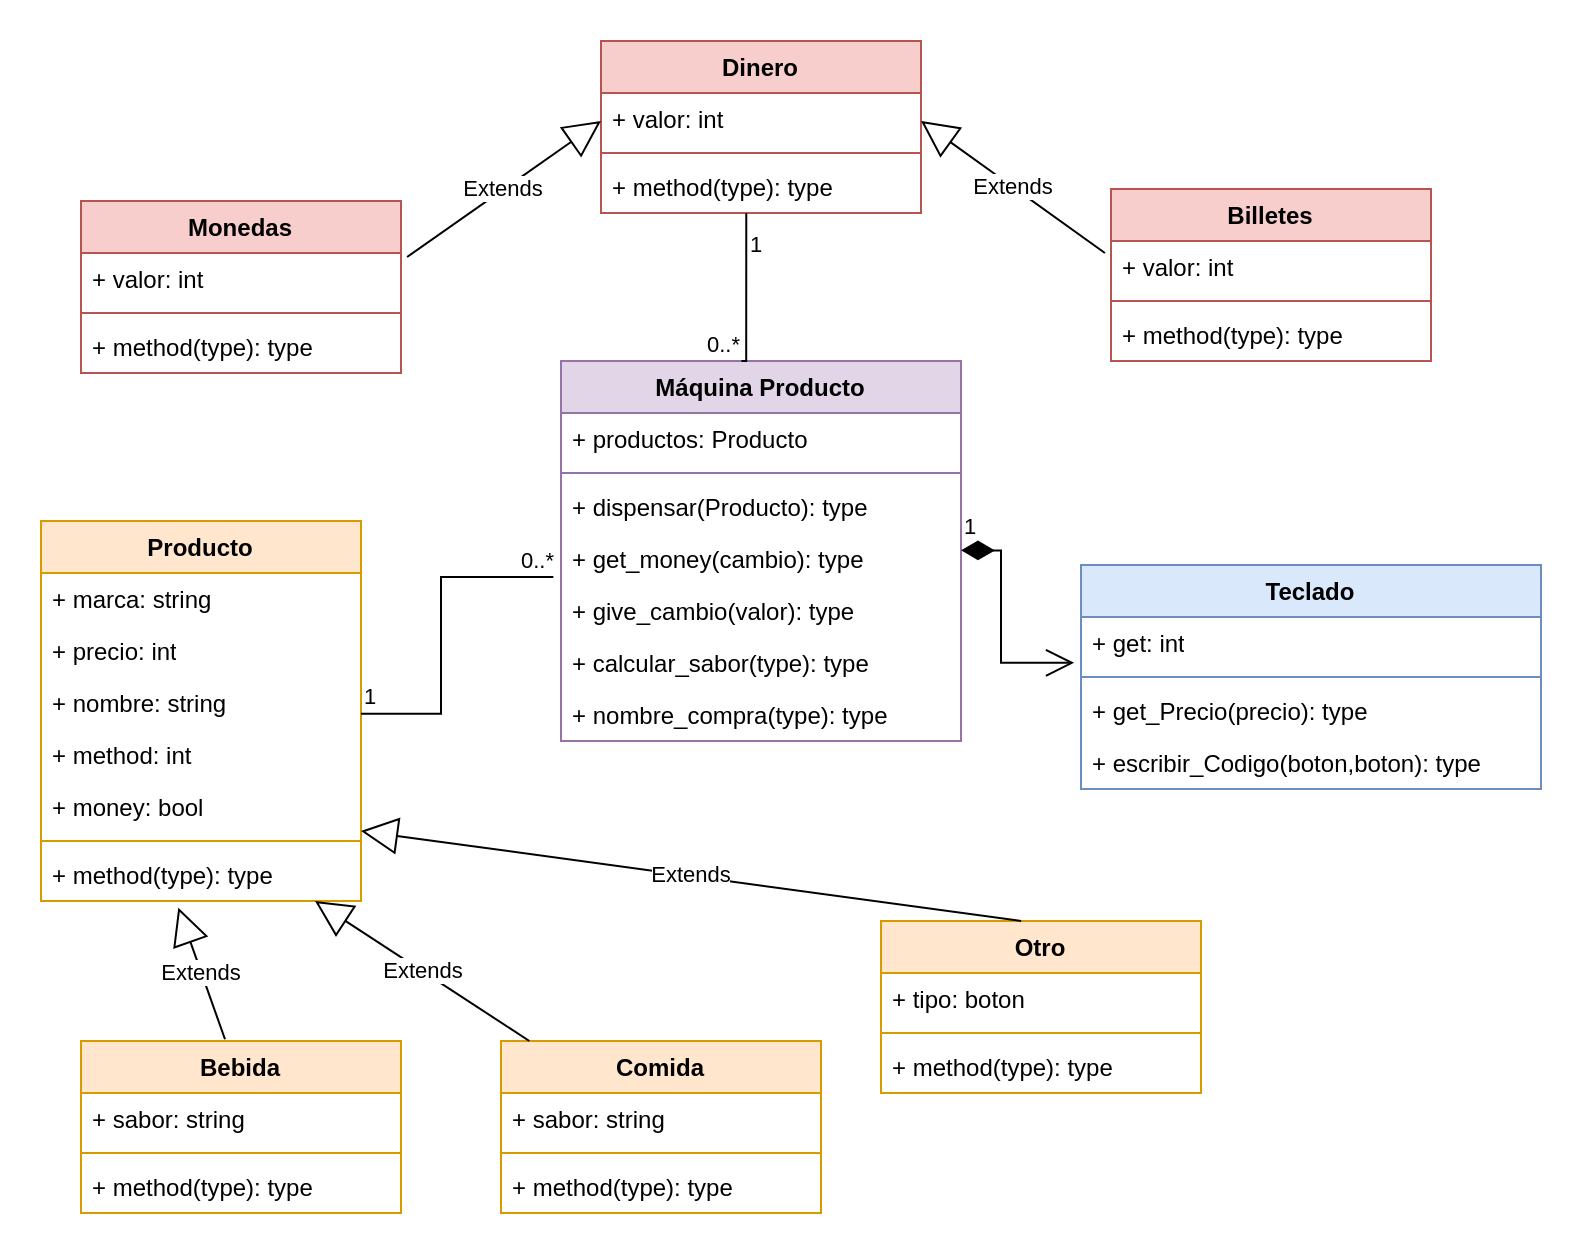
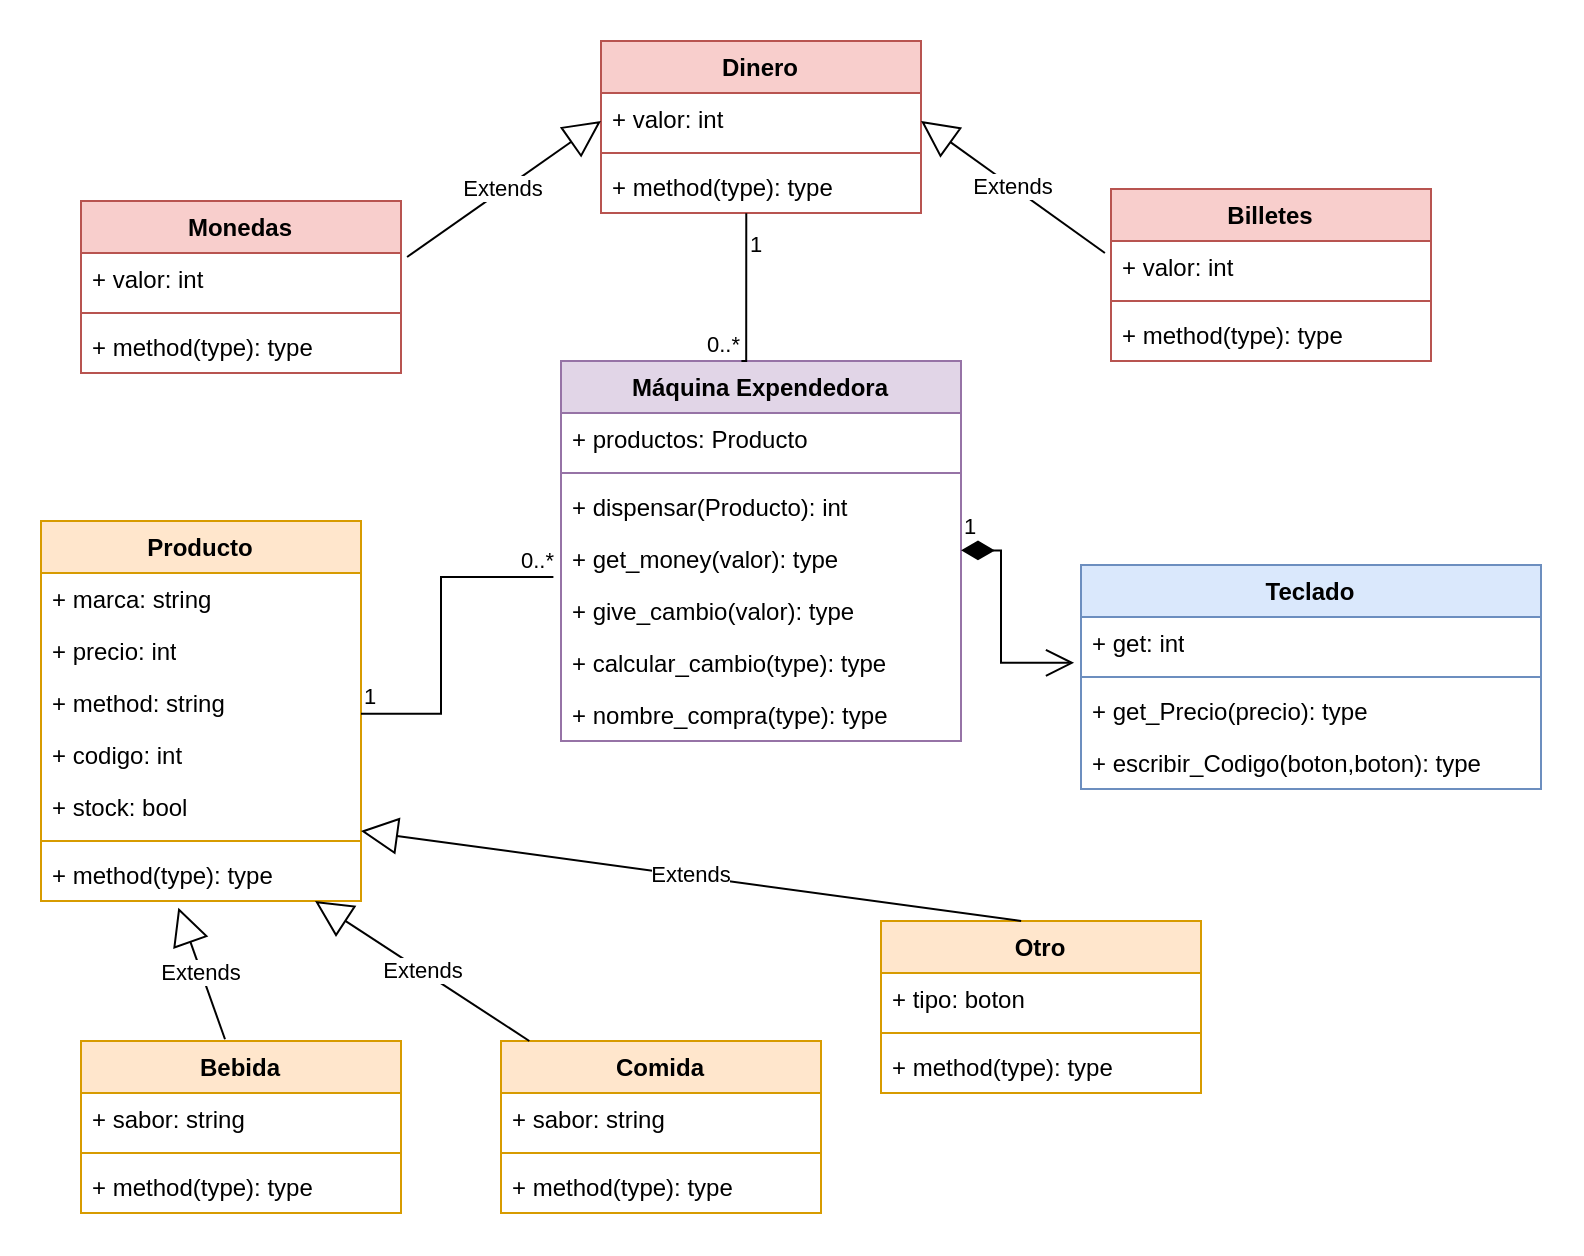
node "Máquina Producto": label "Máquina Producto" -> "Máquina Expendedora"
node "+ dispensar(Producto): type": label "+ dispensar(Producto): type" -> "+ dispensar(Producto): int"
node "+ get_money(cambio): type": label "+ get_money(cambio): type" -> "+ get_money(valor): type"
node "+ calcular_sabor(type): type": label "+ calcular_sabor(type): type" -> "+ calcular_cambio(type): type"
node "+ nombre: string": label "+ nombre: string" -> "+ method: string"
node "+ method: int": label "+ method: int" -> "+ codigo: int"
node "+ money: bool": label "+ money: bool" -> "+ stock: bool"
